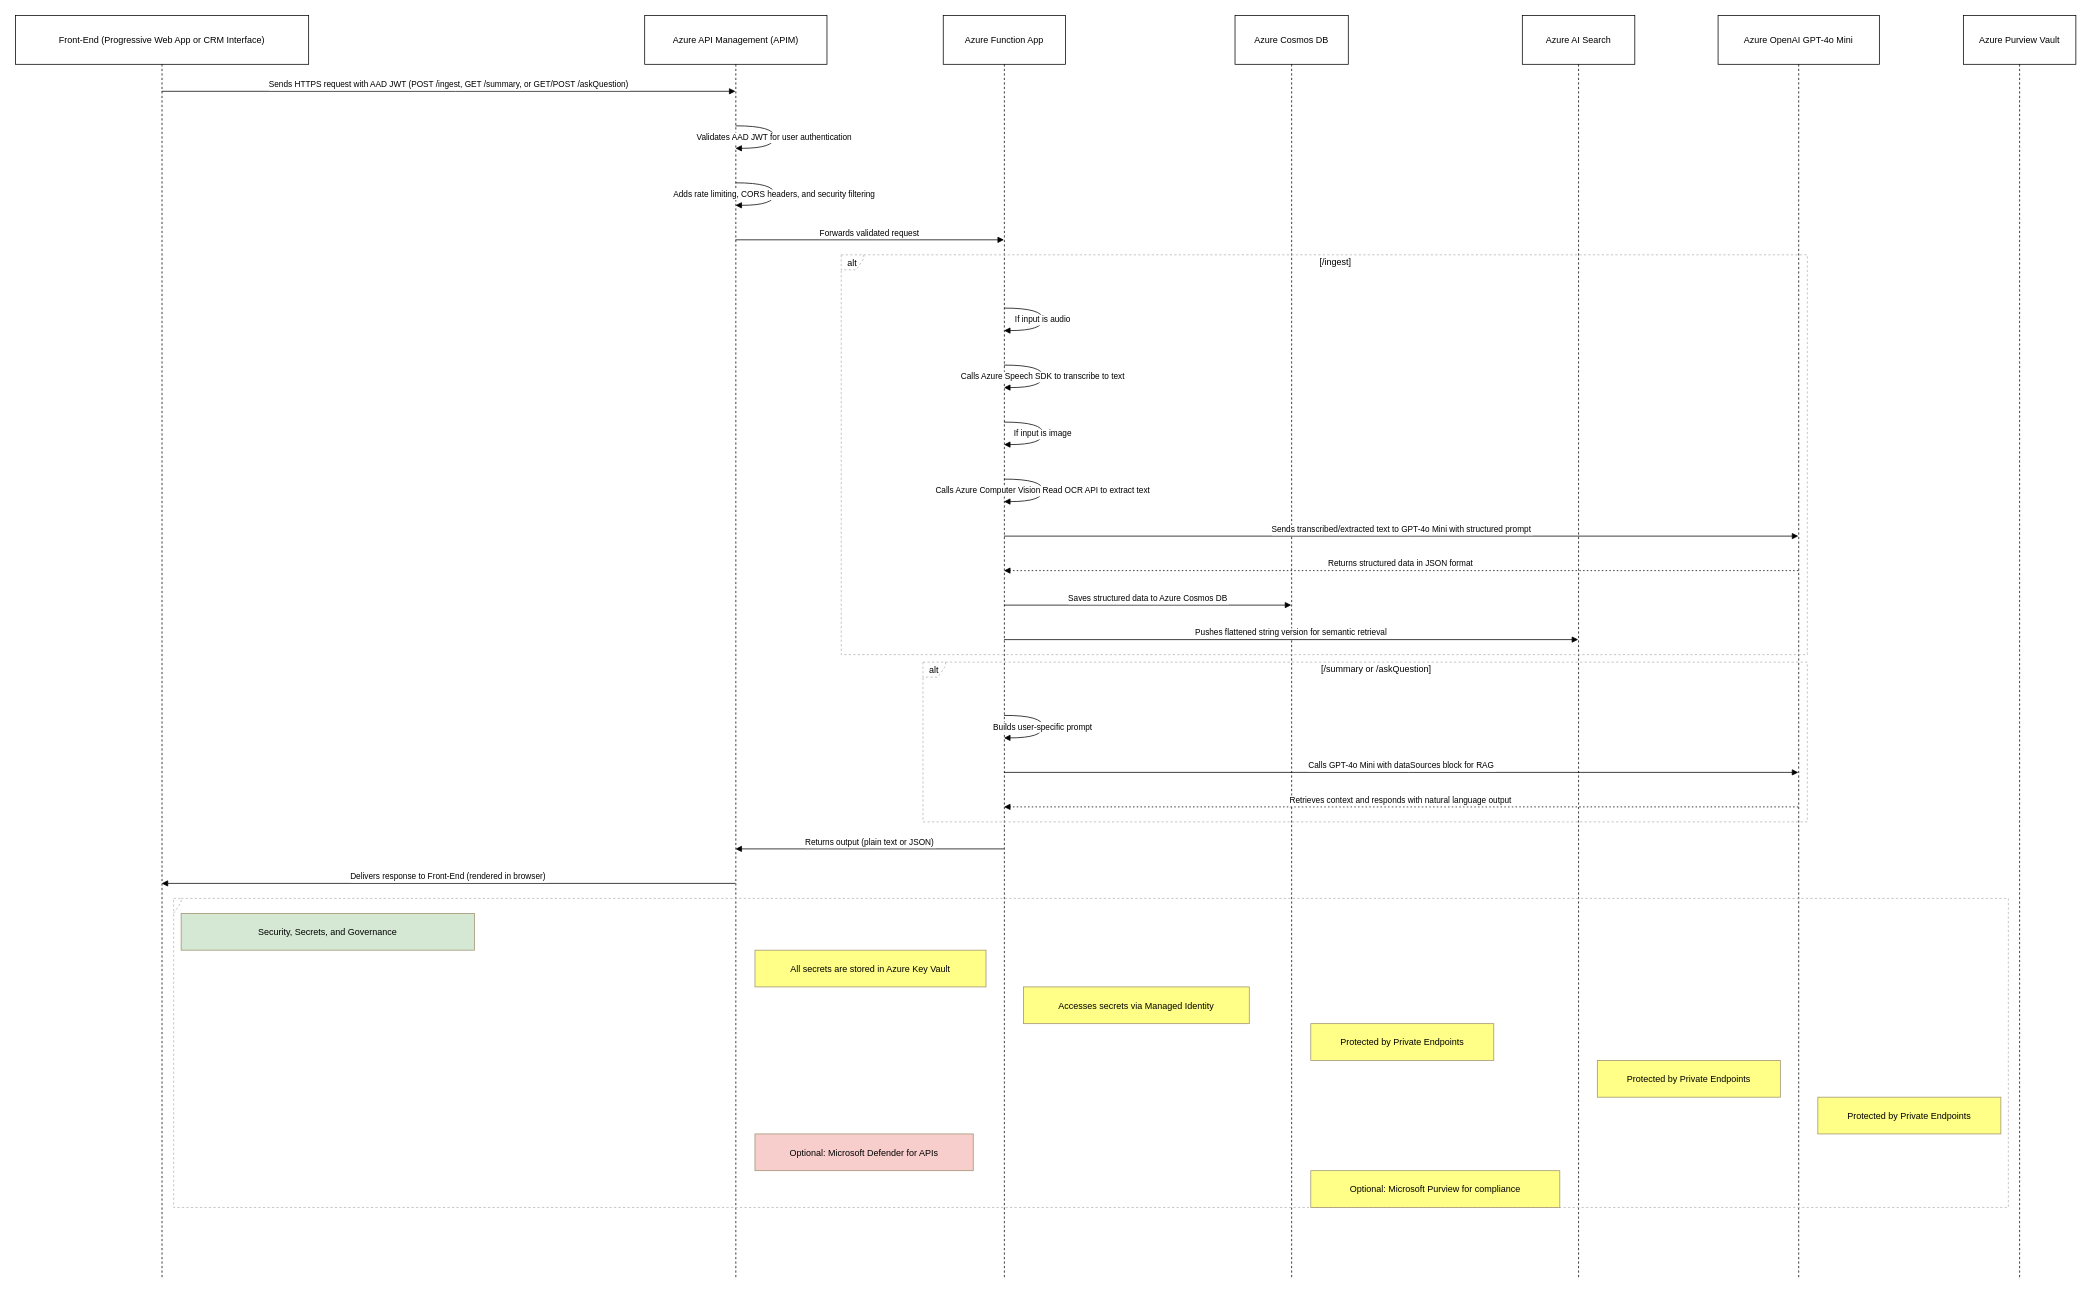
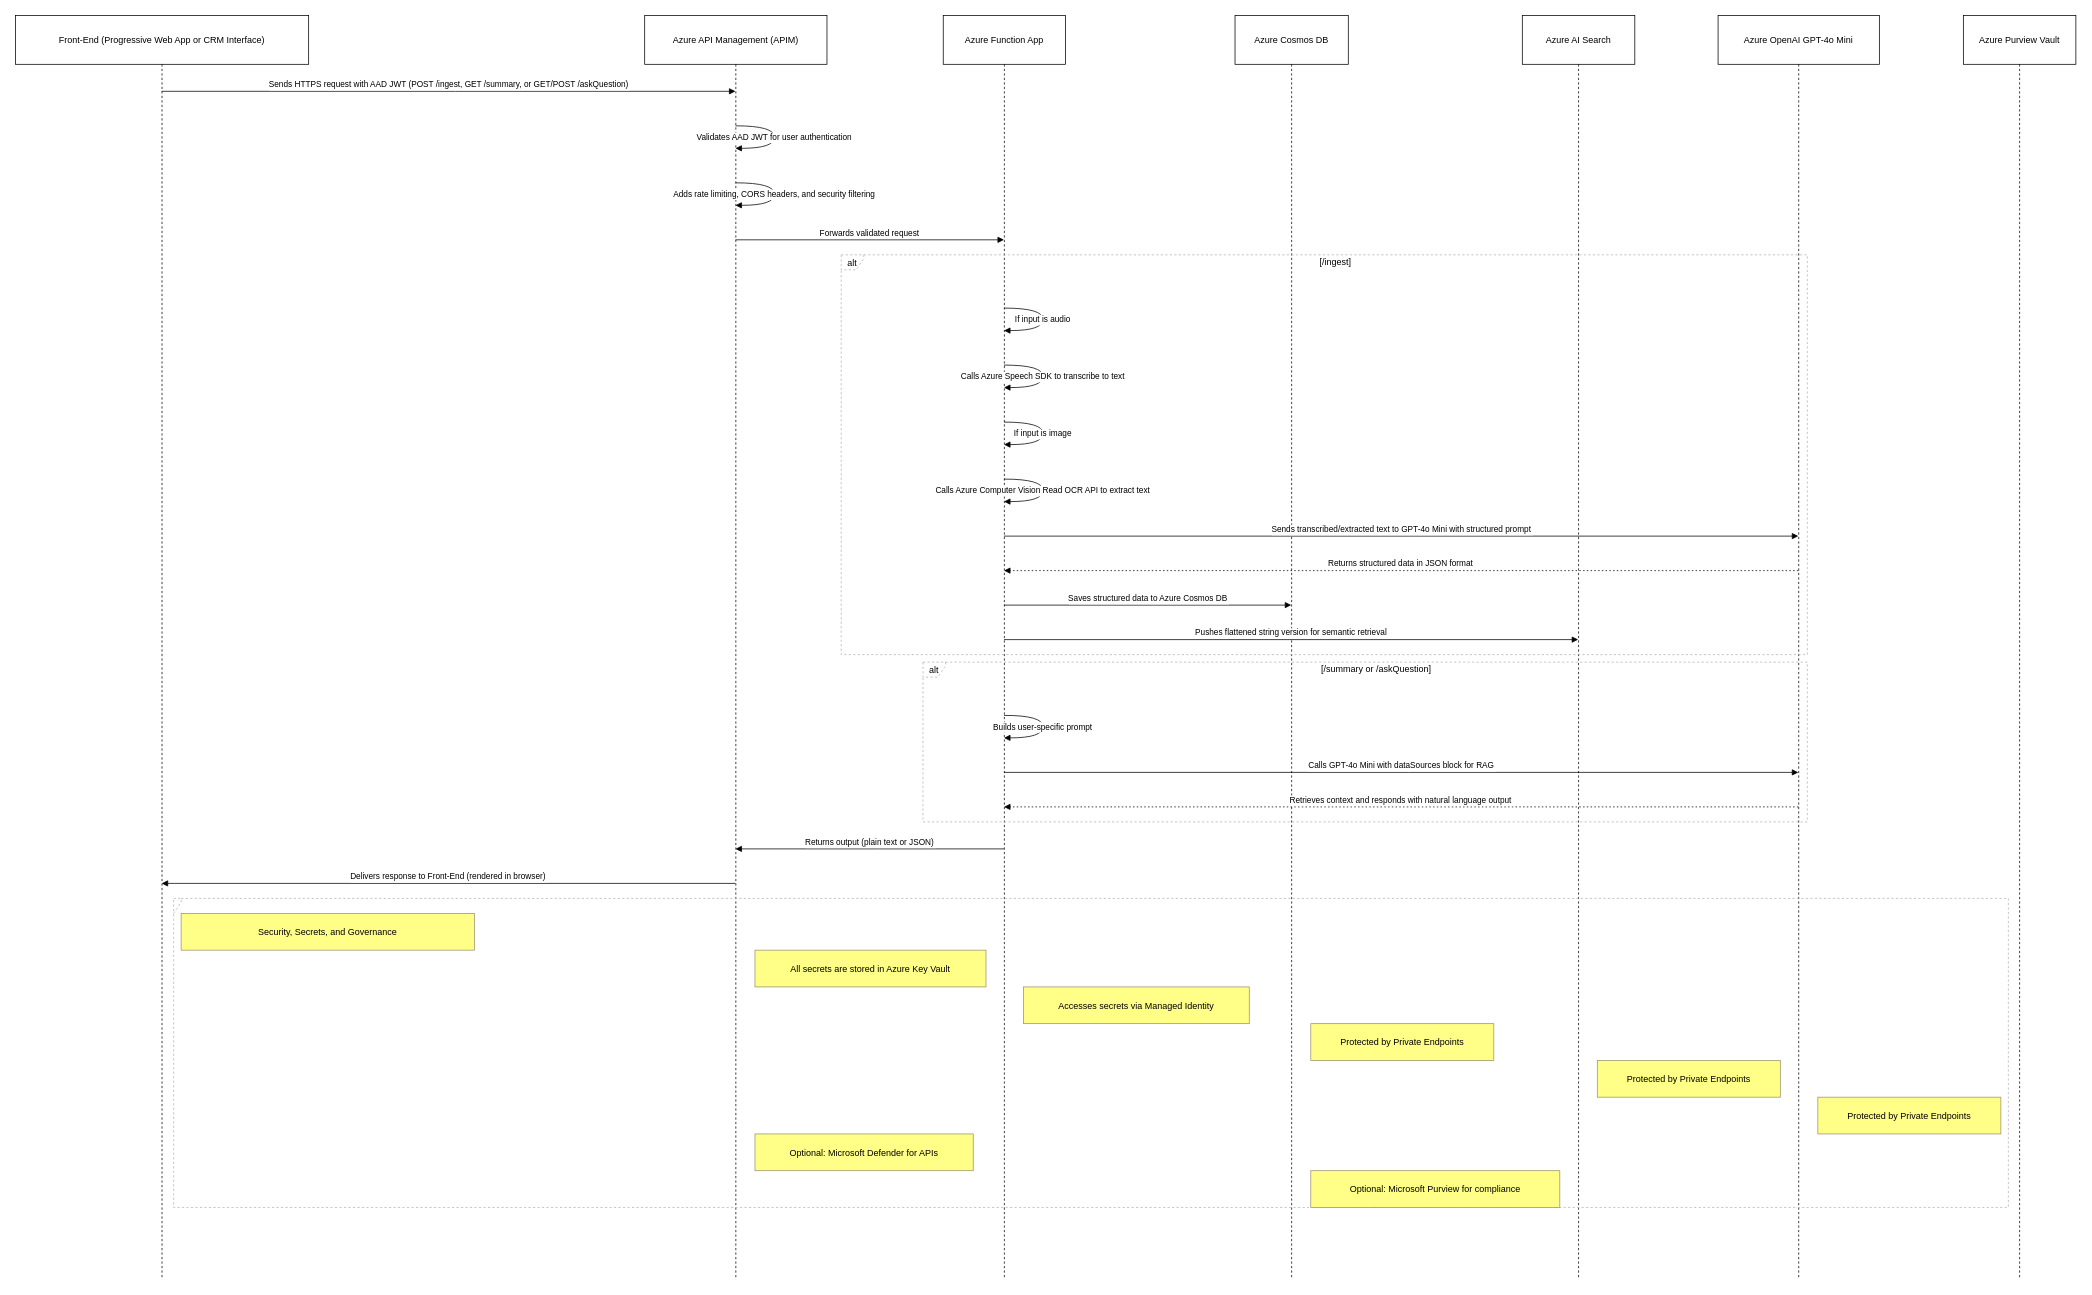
node "Security, Secrets, and Governance": fillcolor #d5e8d4 -> #ffff88
node "Optional: Microsoft Defender for APIs": fillcolor #f8cecc -> #ffff88
